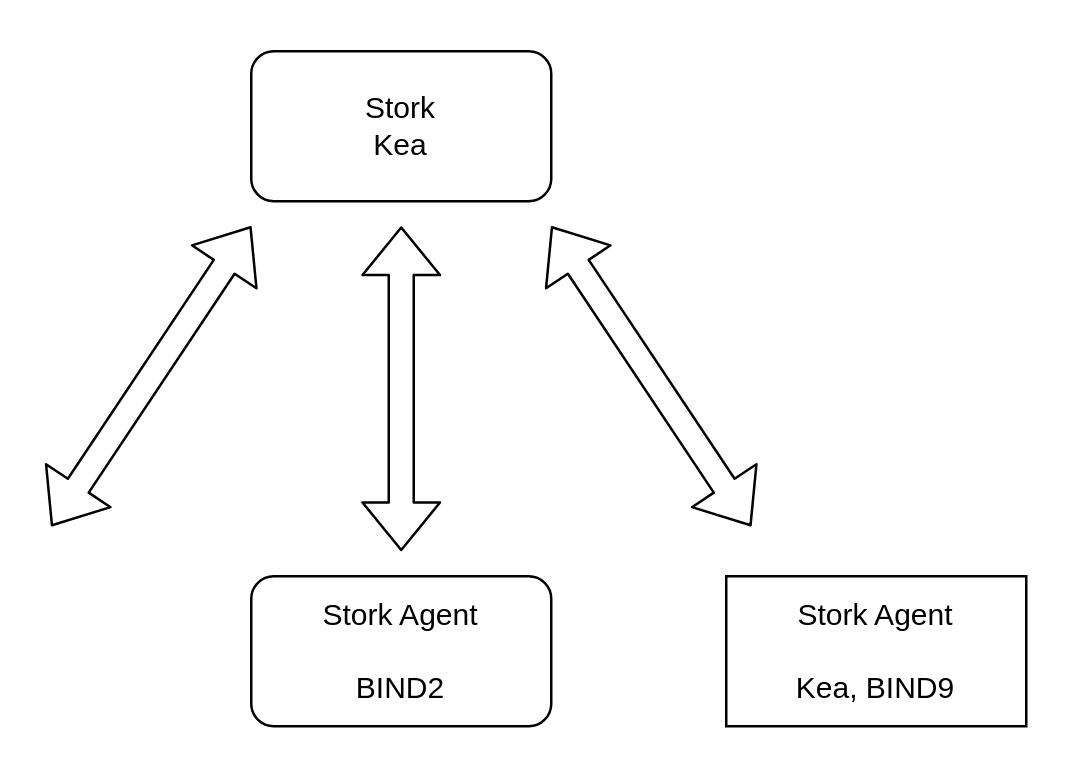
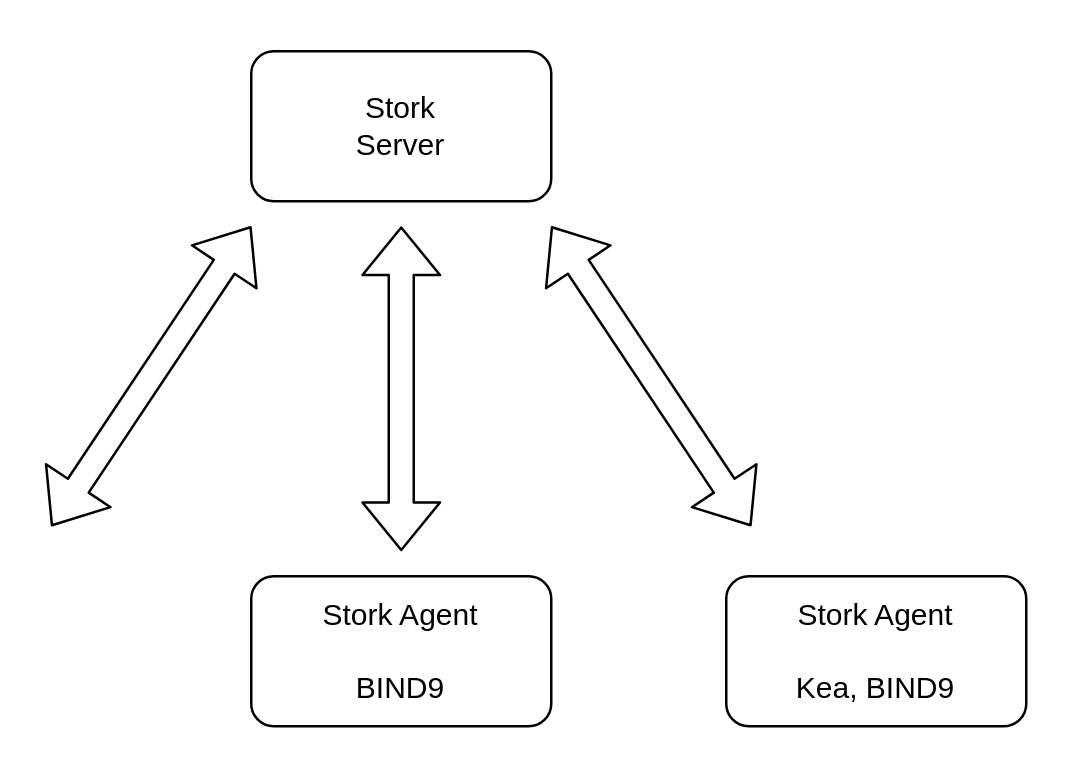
node "Stork Kea": label "Stork Kea" -> "Stork Server"
node "Stork Agent BIND2": label "Stork Agent BIND2" -> "Stork Agent BIND9"
node "Stork Agent Kea, BIND9": shape rectangle -> rounded rectangle
